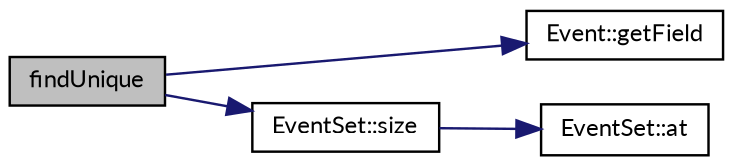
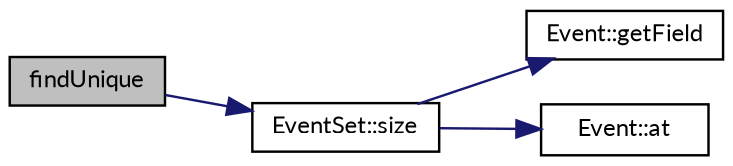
edge "findUnique" -> "Event::getField": now "EventSet::size" -> "Event::getField"
node "EventSet::at": label "EventSet::at" -> "Event::at"
